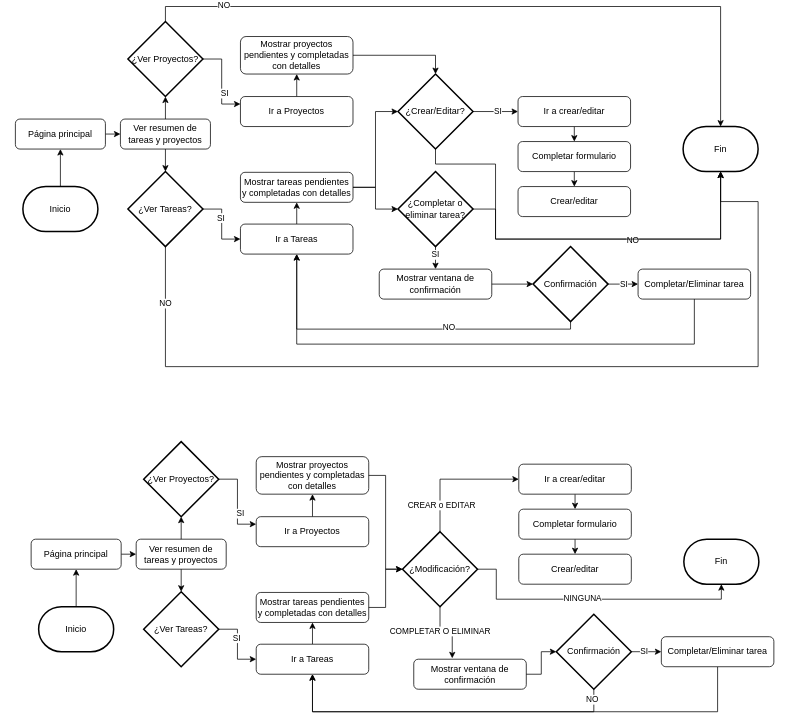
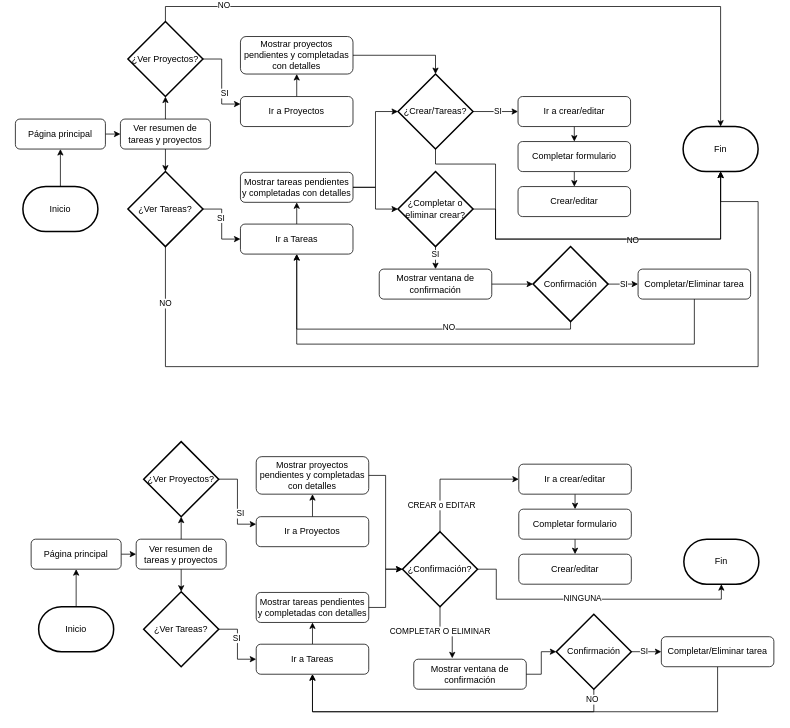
node "¿Crear/Editar?": label "¿Crear/Editar?" -> "¿Crear/Tareas?"
node "¿Completar o eliminar tarea?": label "¿Completar o eliminar tarea?" -> "¿Completar o eliminar crear?"
node "¿Modificación?": label "¿Modificación?" -> "¿Confirmación?"
